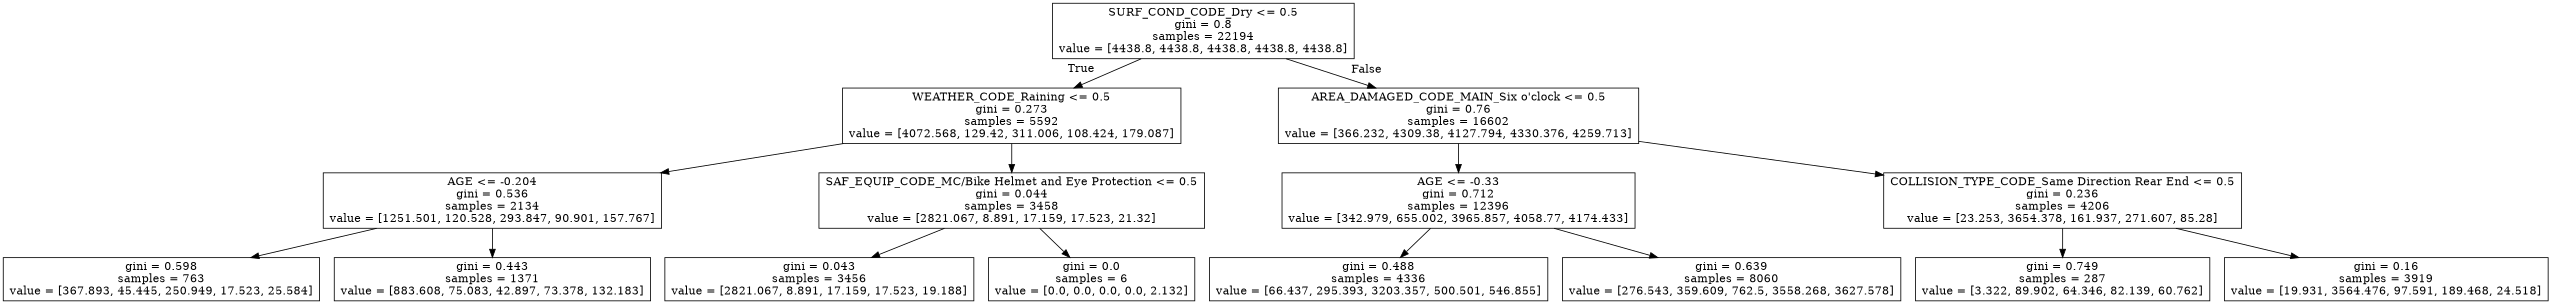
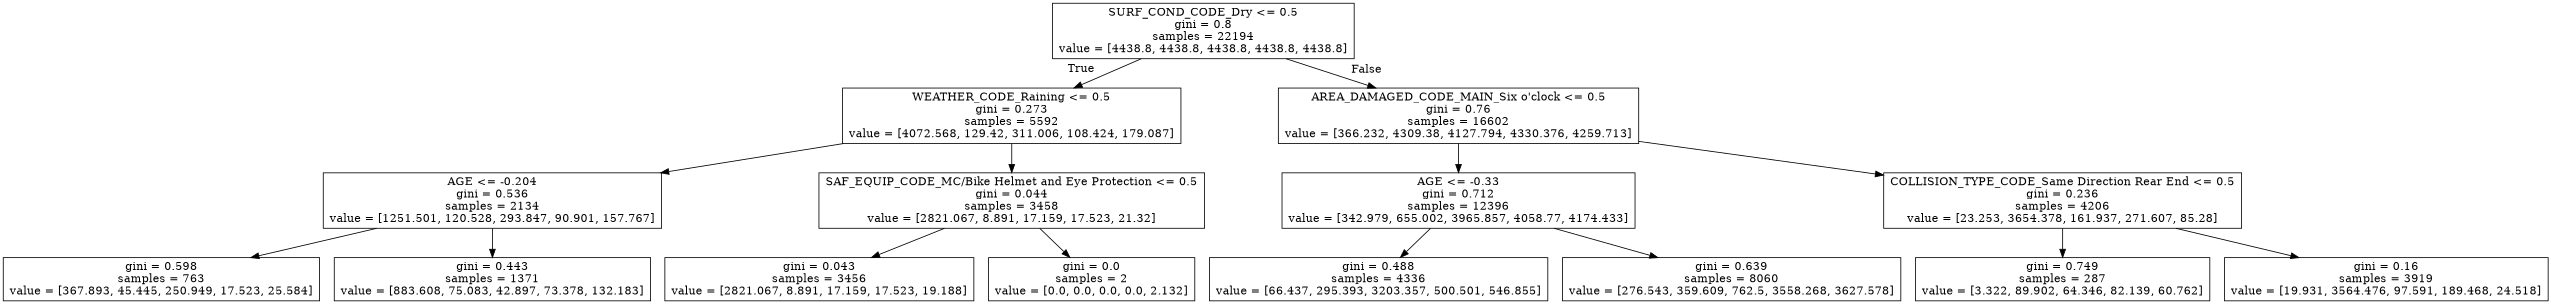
node "gini = 0.0 samples = 6 value = [0.0, 0.0, 0.0, 0.0, 2.132]": label "gini = 0.0 samples = 6 value = [0.0, 0.0, 0.0, 0.0, 2.132]" -> "gini = 0.0 samples = 2 value = [0.0, 0.0, 0.0, 0.0, 2.132]"
